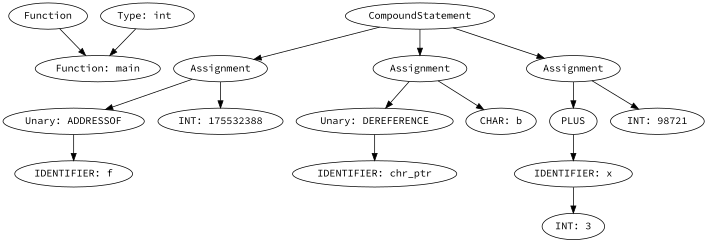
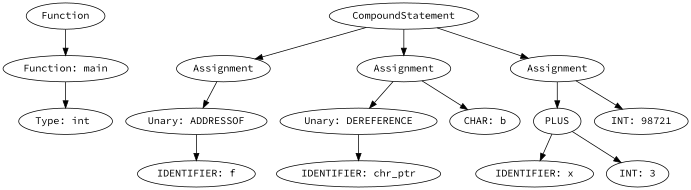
edge "Type: int" -> "Function: main": reversed
node "INT: 175532388": removed
edge "IDENTIFIER: x" -> "INT: 3": now "PLUS" -> "INT: 3"
